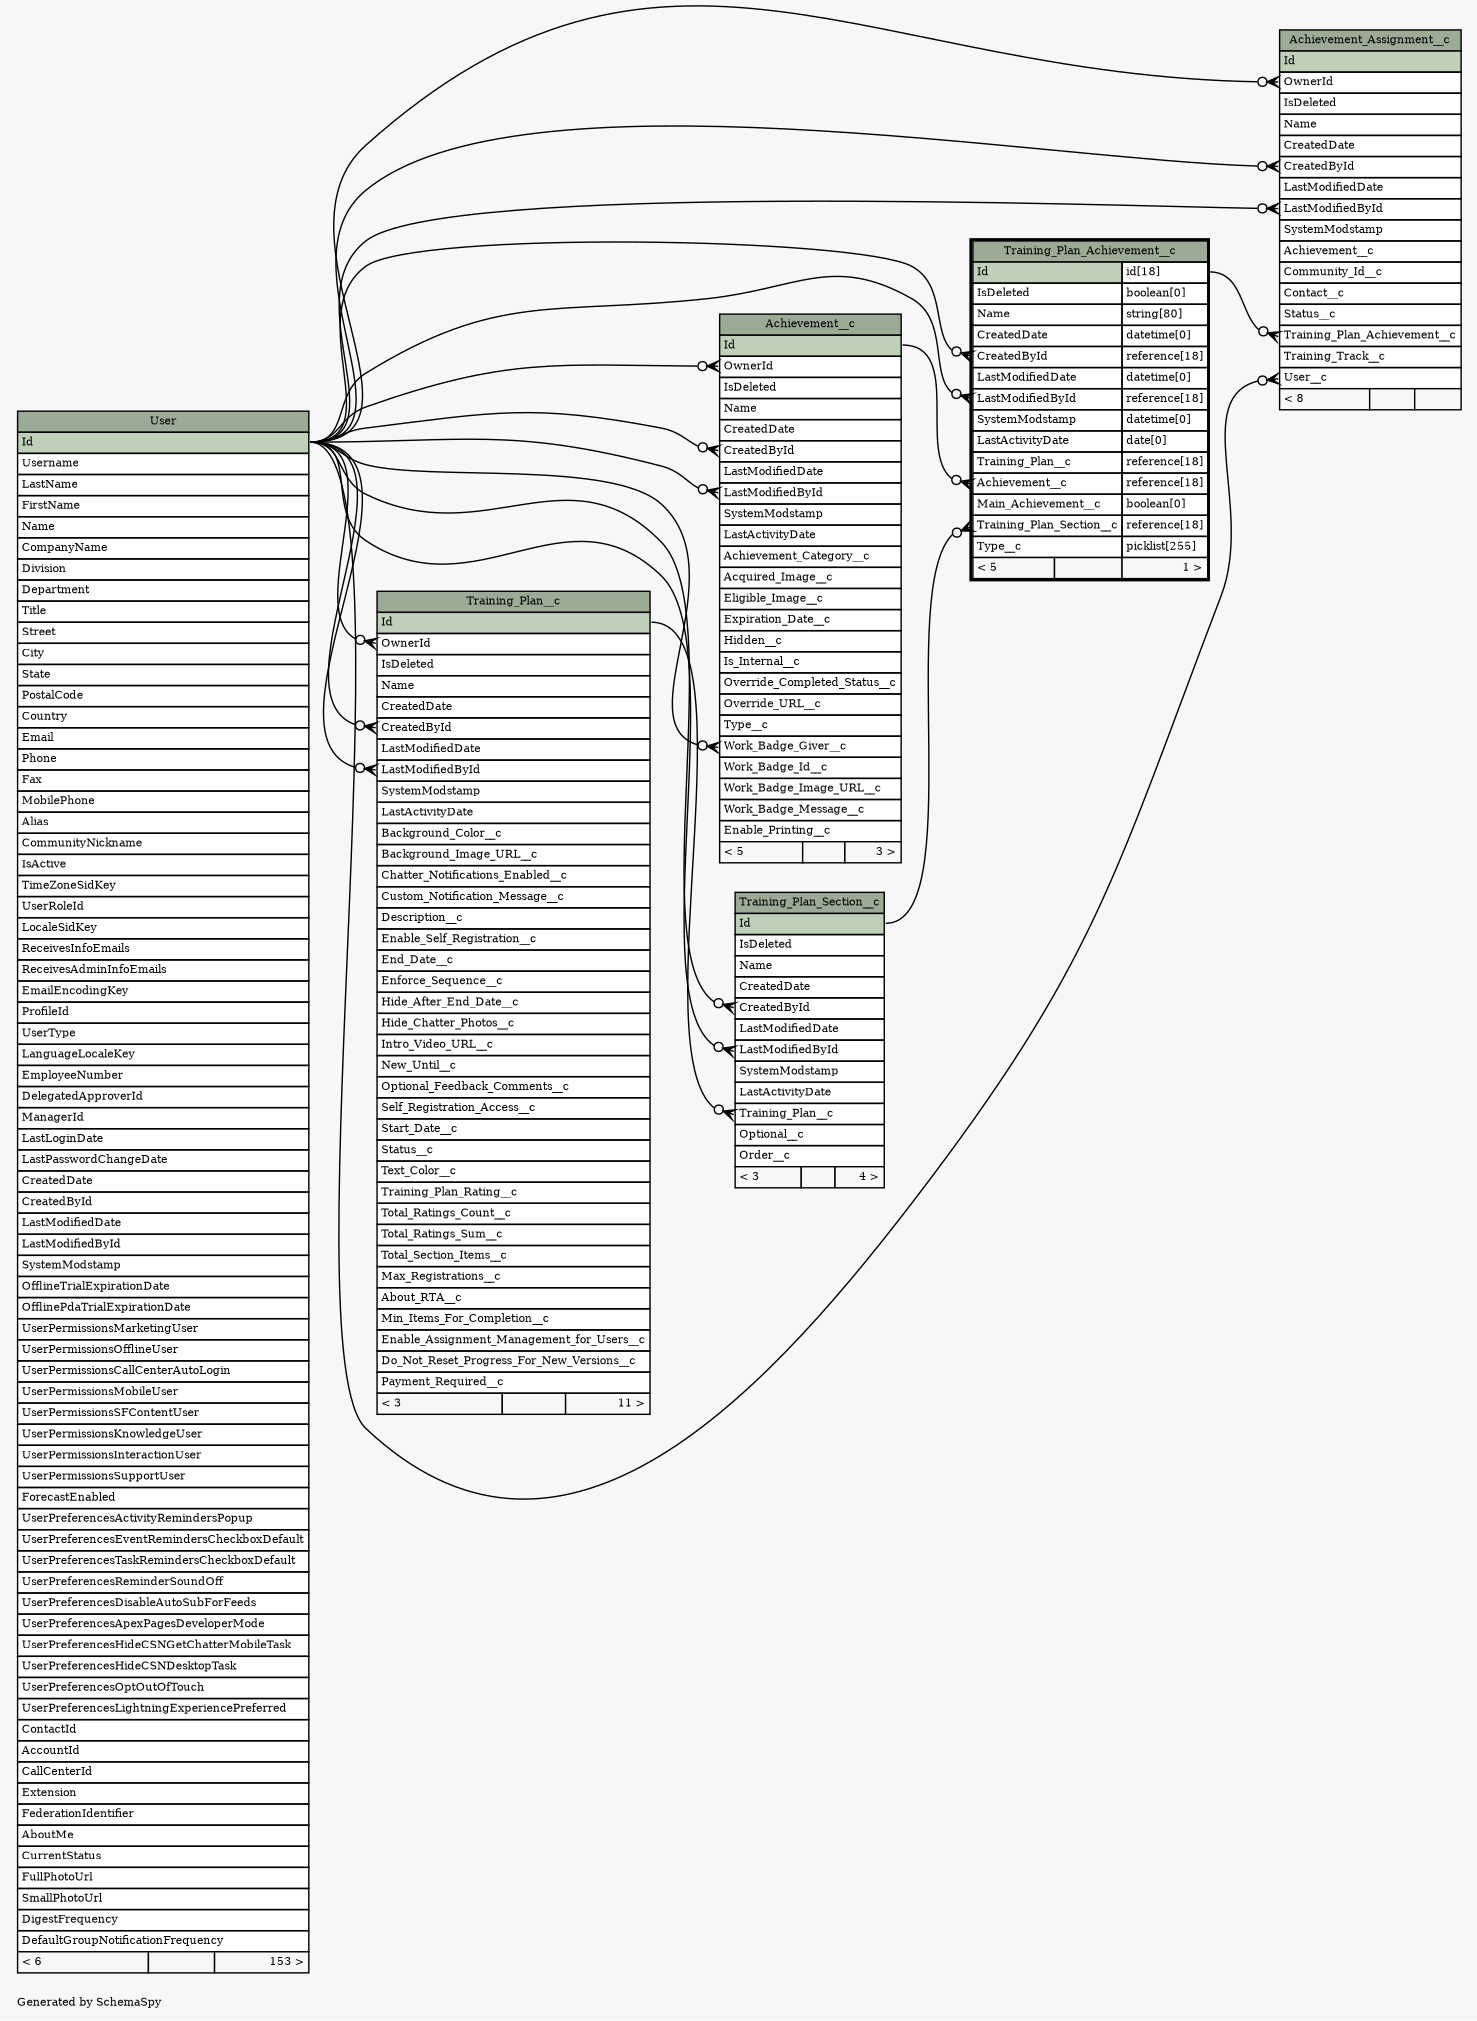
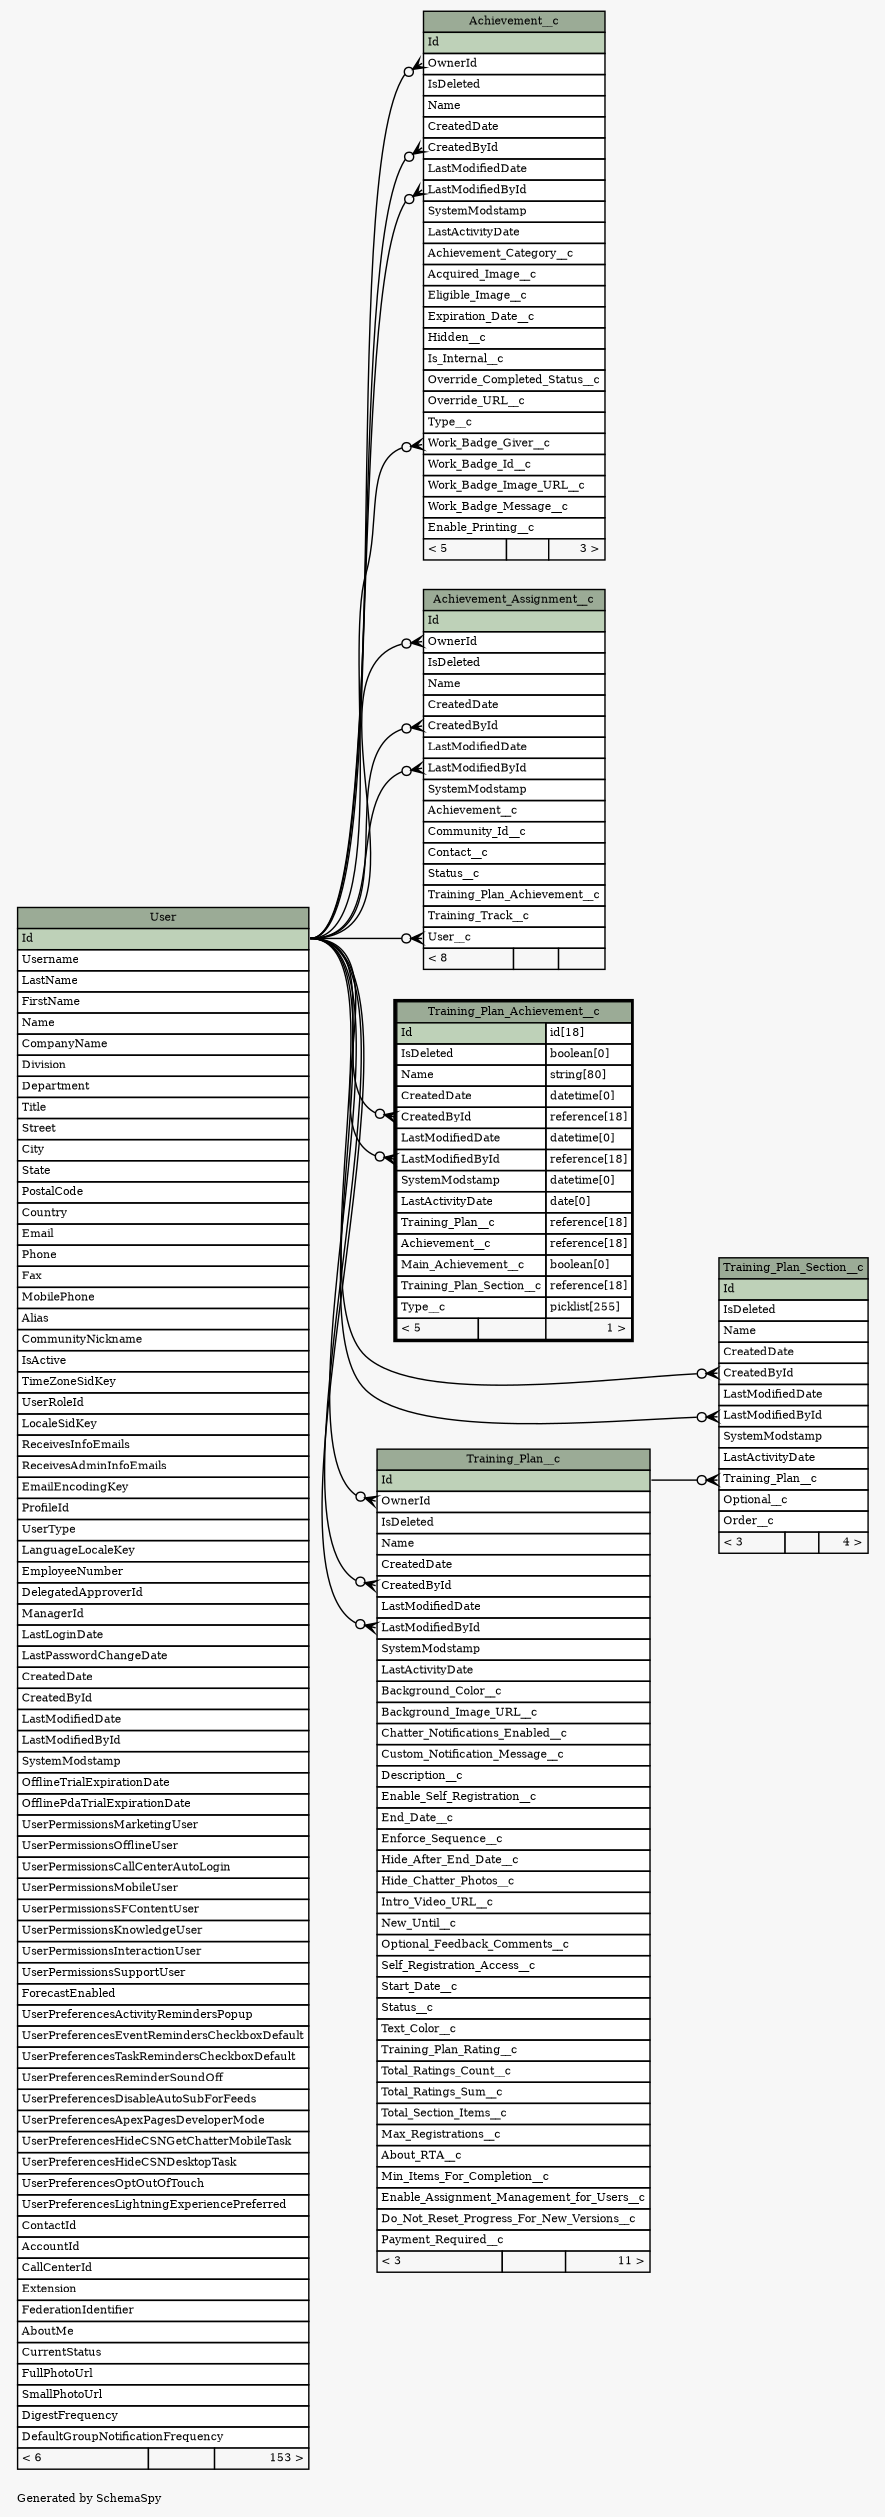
edge "Training_Plan_Achievement__c" -> "Achievement_Assignment__c": removed
edge "Achievement__c" -> "Training_Plan_Achievement__c": removed
edge "Training_Plan_Section__c" -> "Training_Plan_Achievement__c": removed
